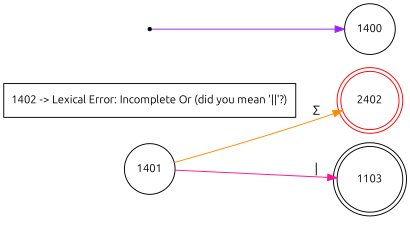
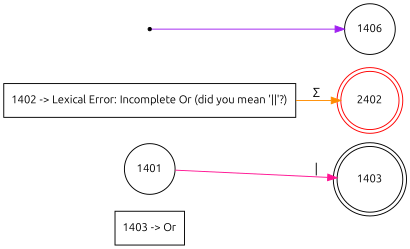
node "1400": label "1400" -> "1406"
edge "1401" -> "2402": now "1402 -> Lexical Error: Incomplete Or (did you mean '||'?)" -> "2402"
node "1103": label "1103" -> "1403"
node "1403 -> Or": added
